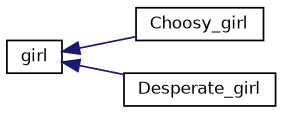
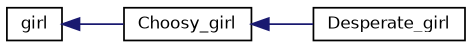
edge "Desperate_girl" -> "girl": now "Desperate_girl" -> "Choosy_girl"
